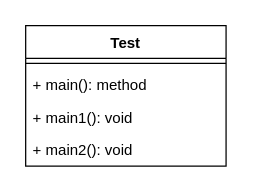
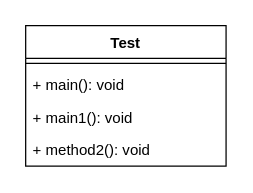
node "+ main(): method": label "+ main(): method" -> "+ main(): void"
node "+ main2(): void": label "+ main2(): void" -> "+ method2(): void"
